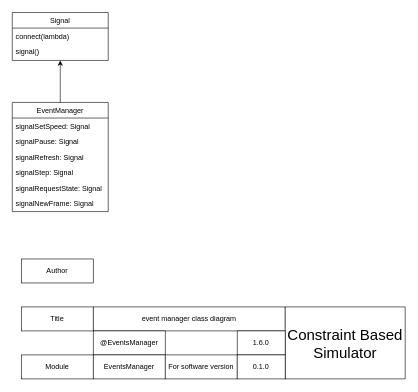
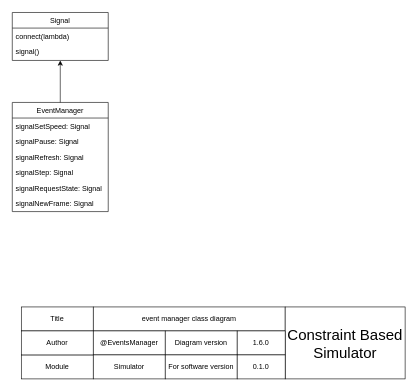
node "Author": moved (57, 271) -> (57, 343)
node "Diagram version": added
node "EventsManager": label "EventsManager" -> "Simulator"
